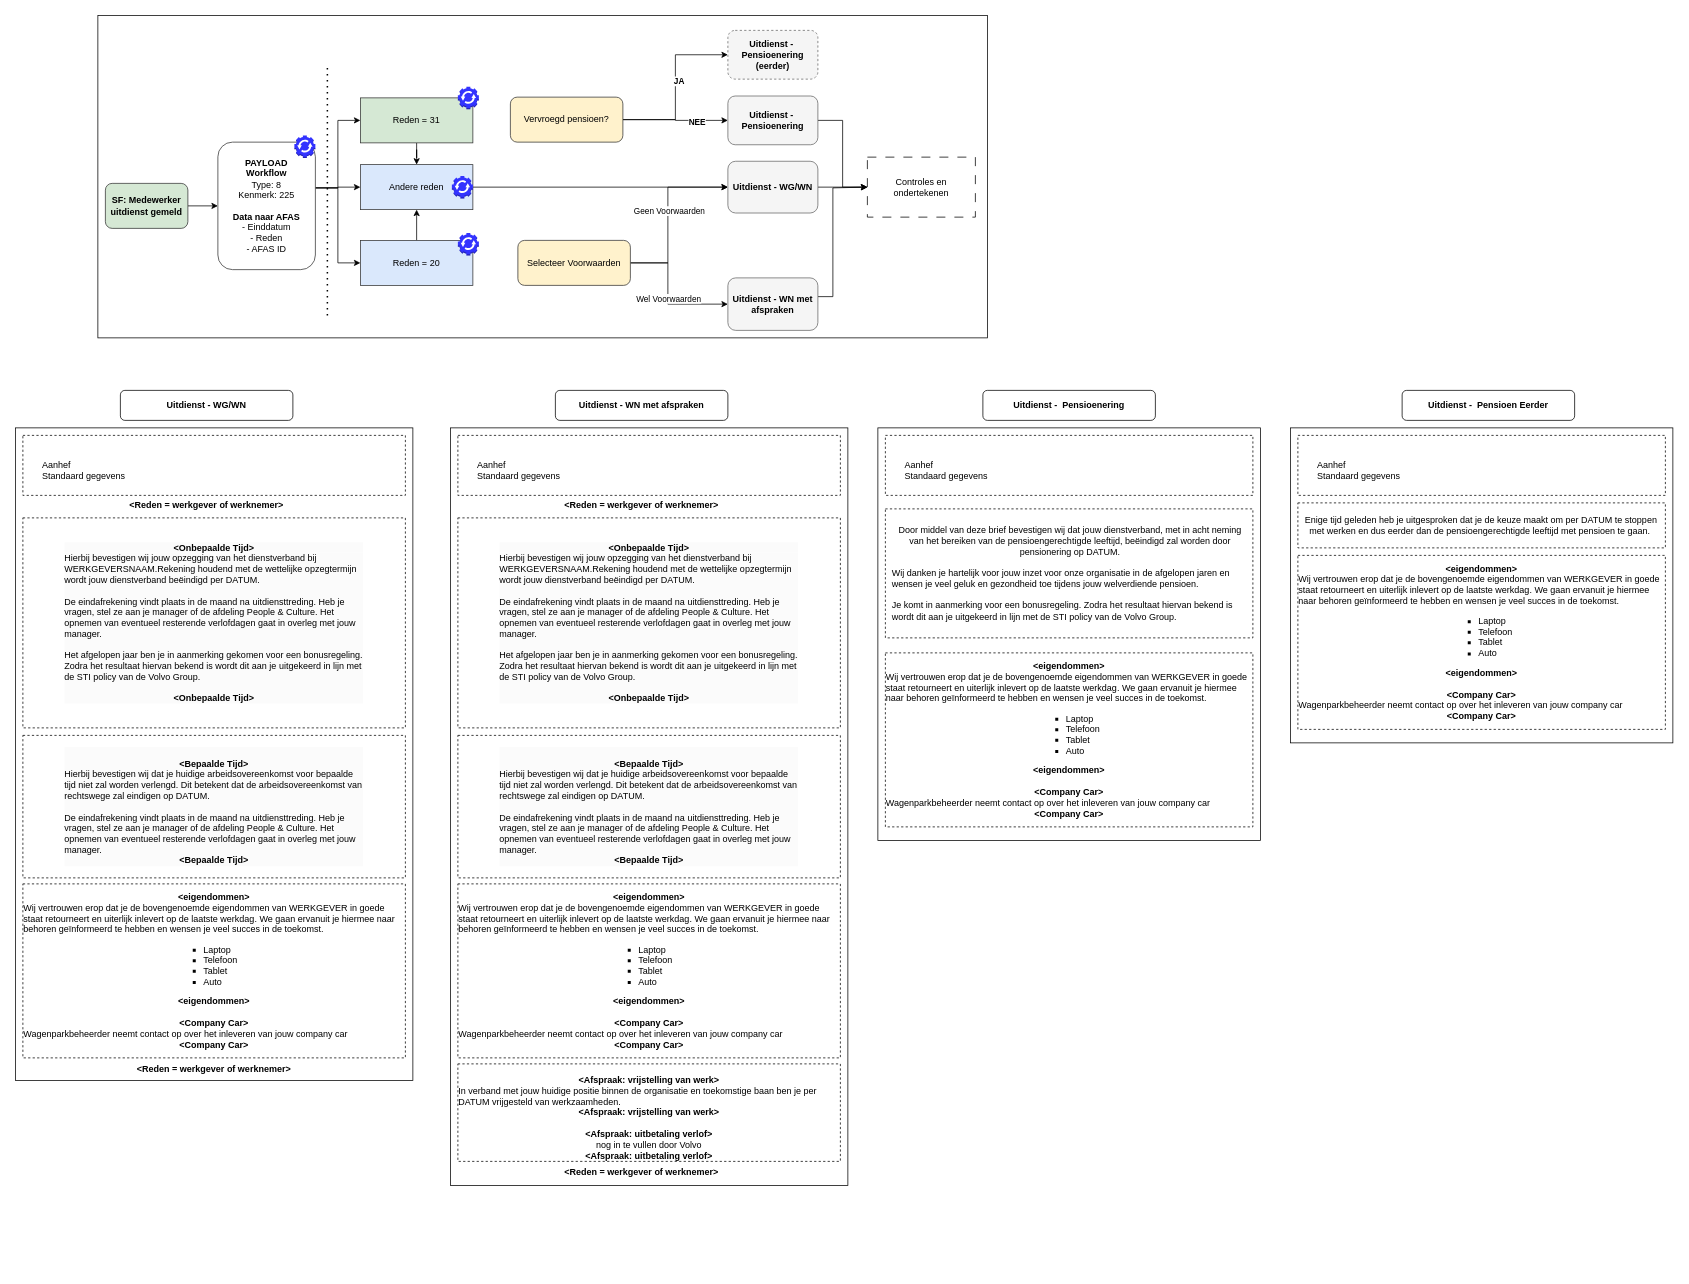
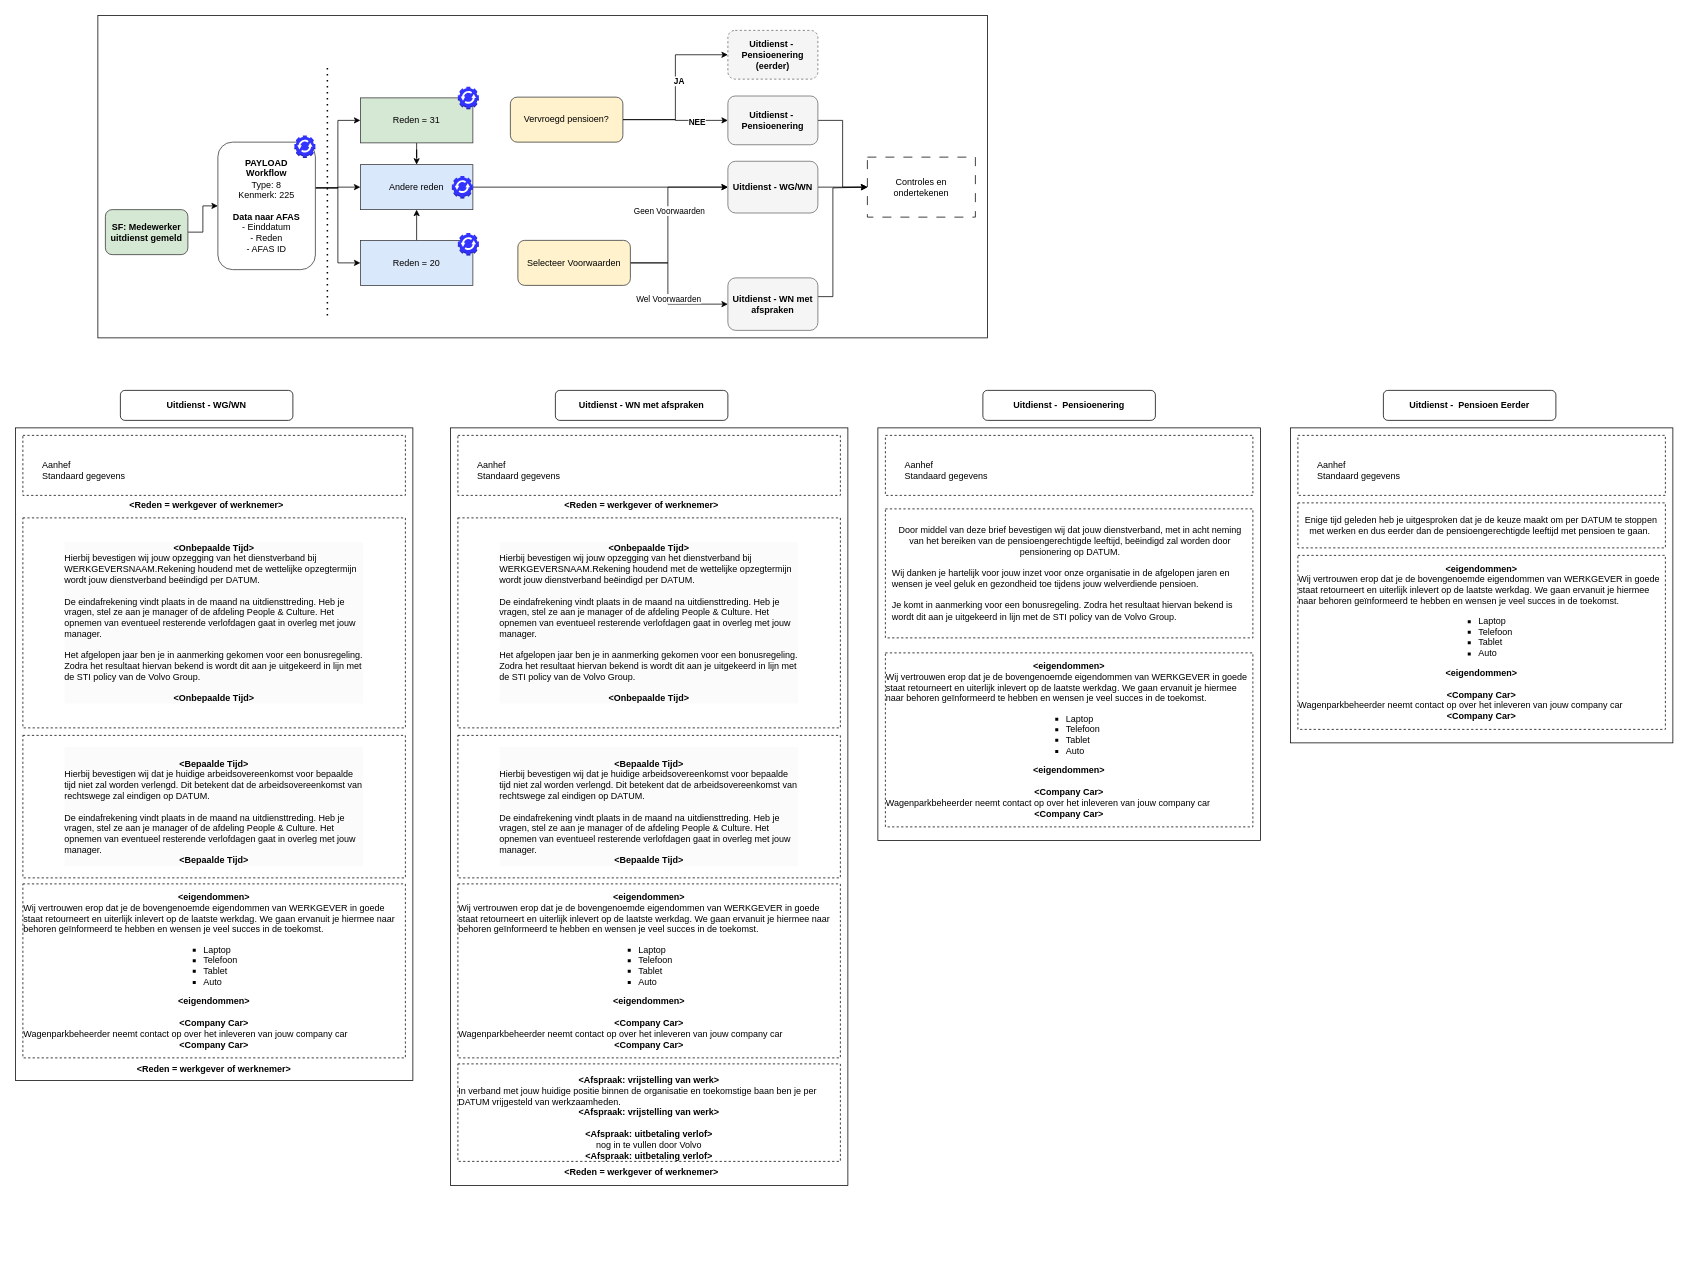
node "SF: Medewerker uitdienst gemeld": moved (147, 206) -> (147, 232)
node "Uitdienst - Pensioen Eerder": moved (1488, 405) -> (1470, 405)
